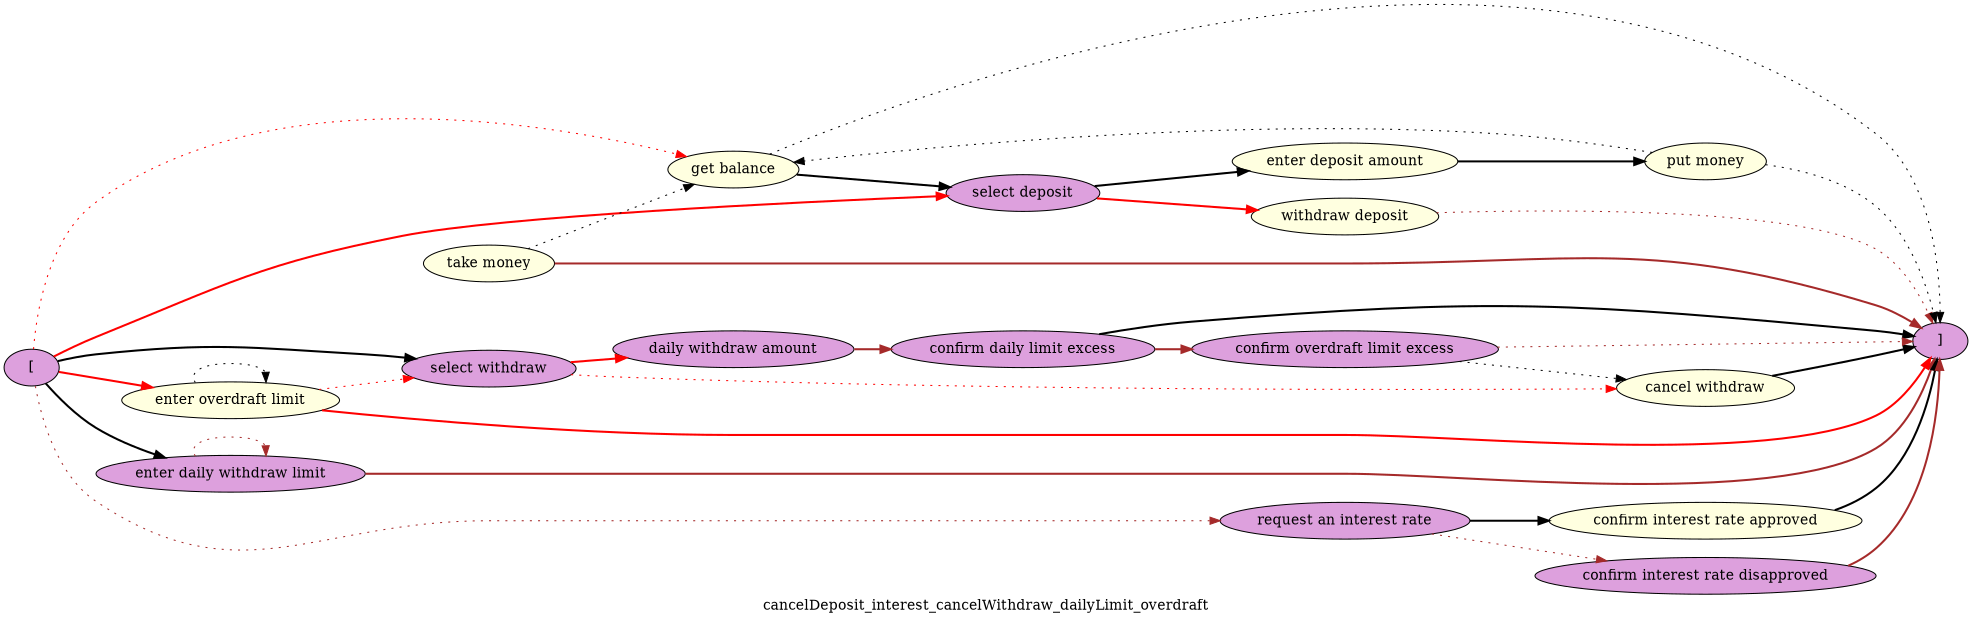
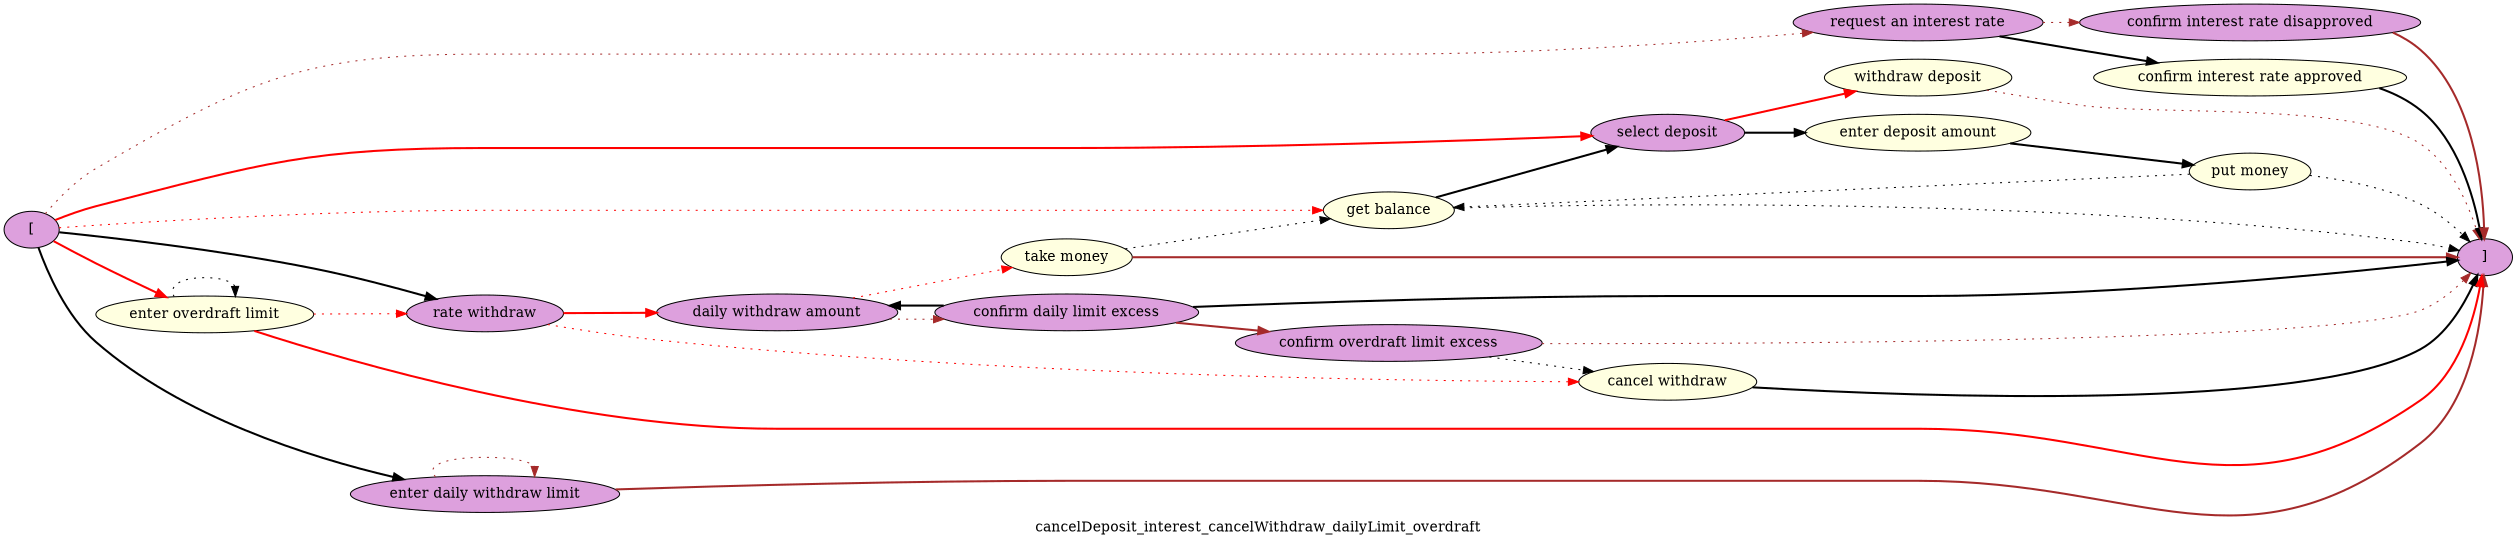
edge "daily withdraw amount" -> "take money": added
edge "confirm daily limit excess" -> "daily withdraw amount": added
edge "daily withdraw amount" -> "confirm daily limit excess": style bold -> dotted
node "select withdraw": label "select withdraw" -> "rate withdraw"
